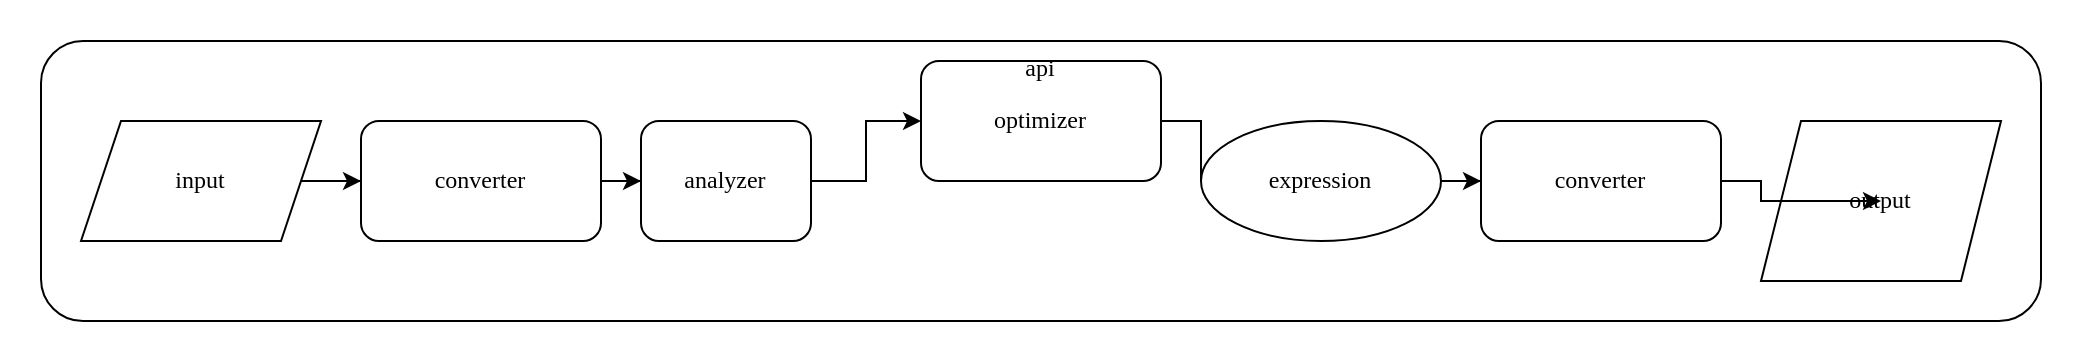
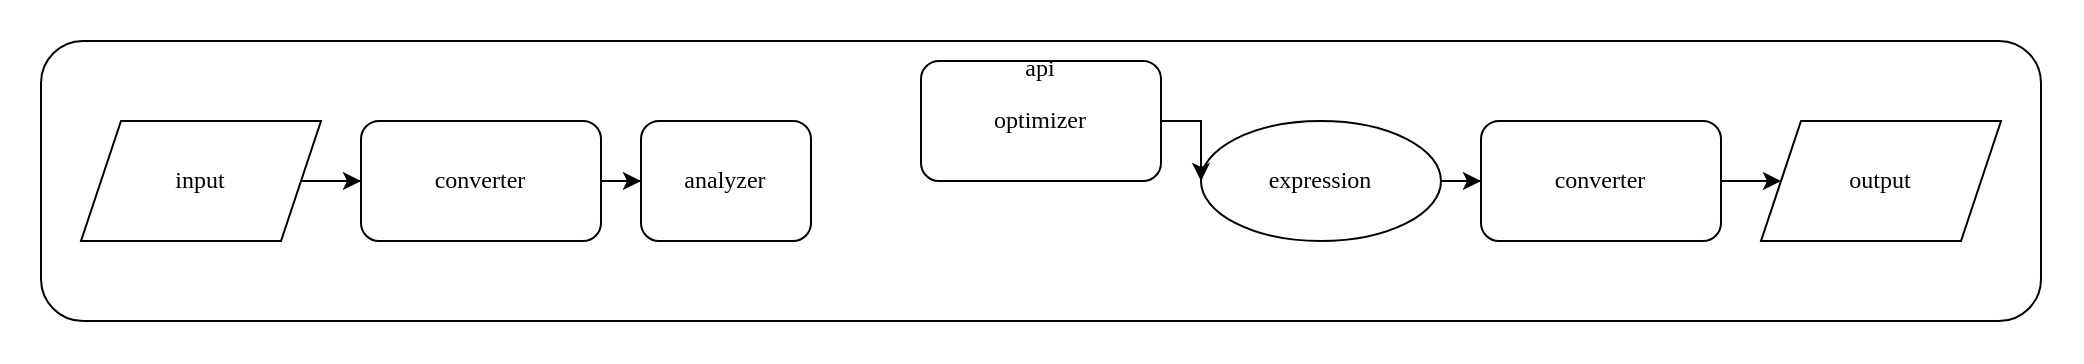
edge "analyzer" -> "optimizer": removed
edge "optimizer" -- "expression": arrowhead none -> classic
node "output": size 240x160 -> 240x120
